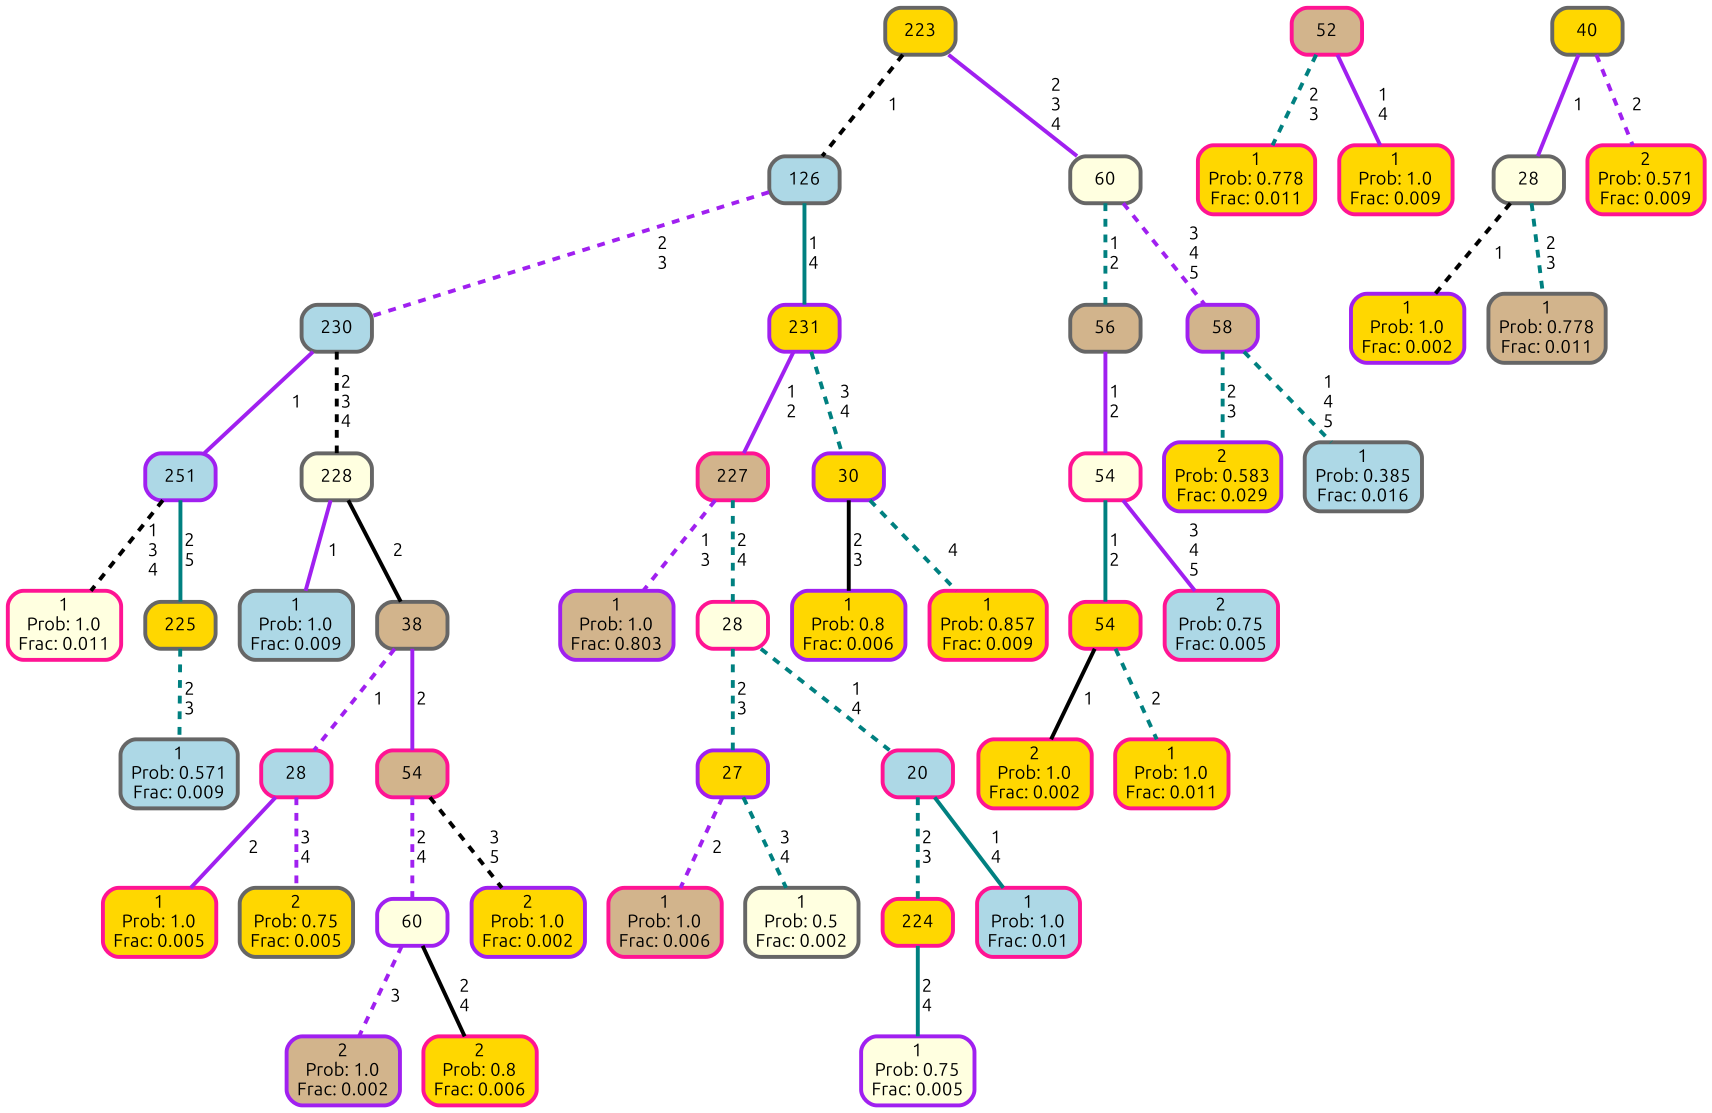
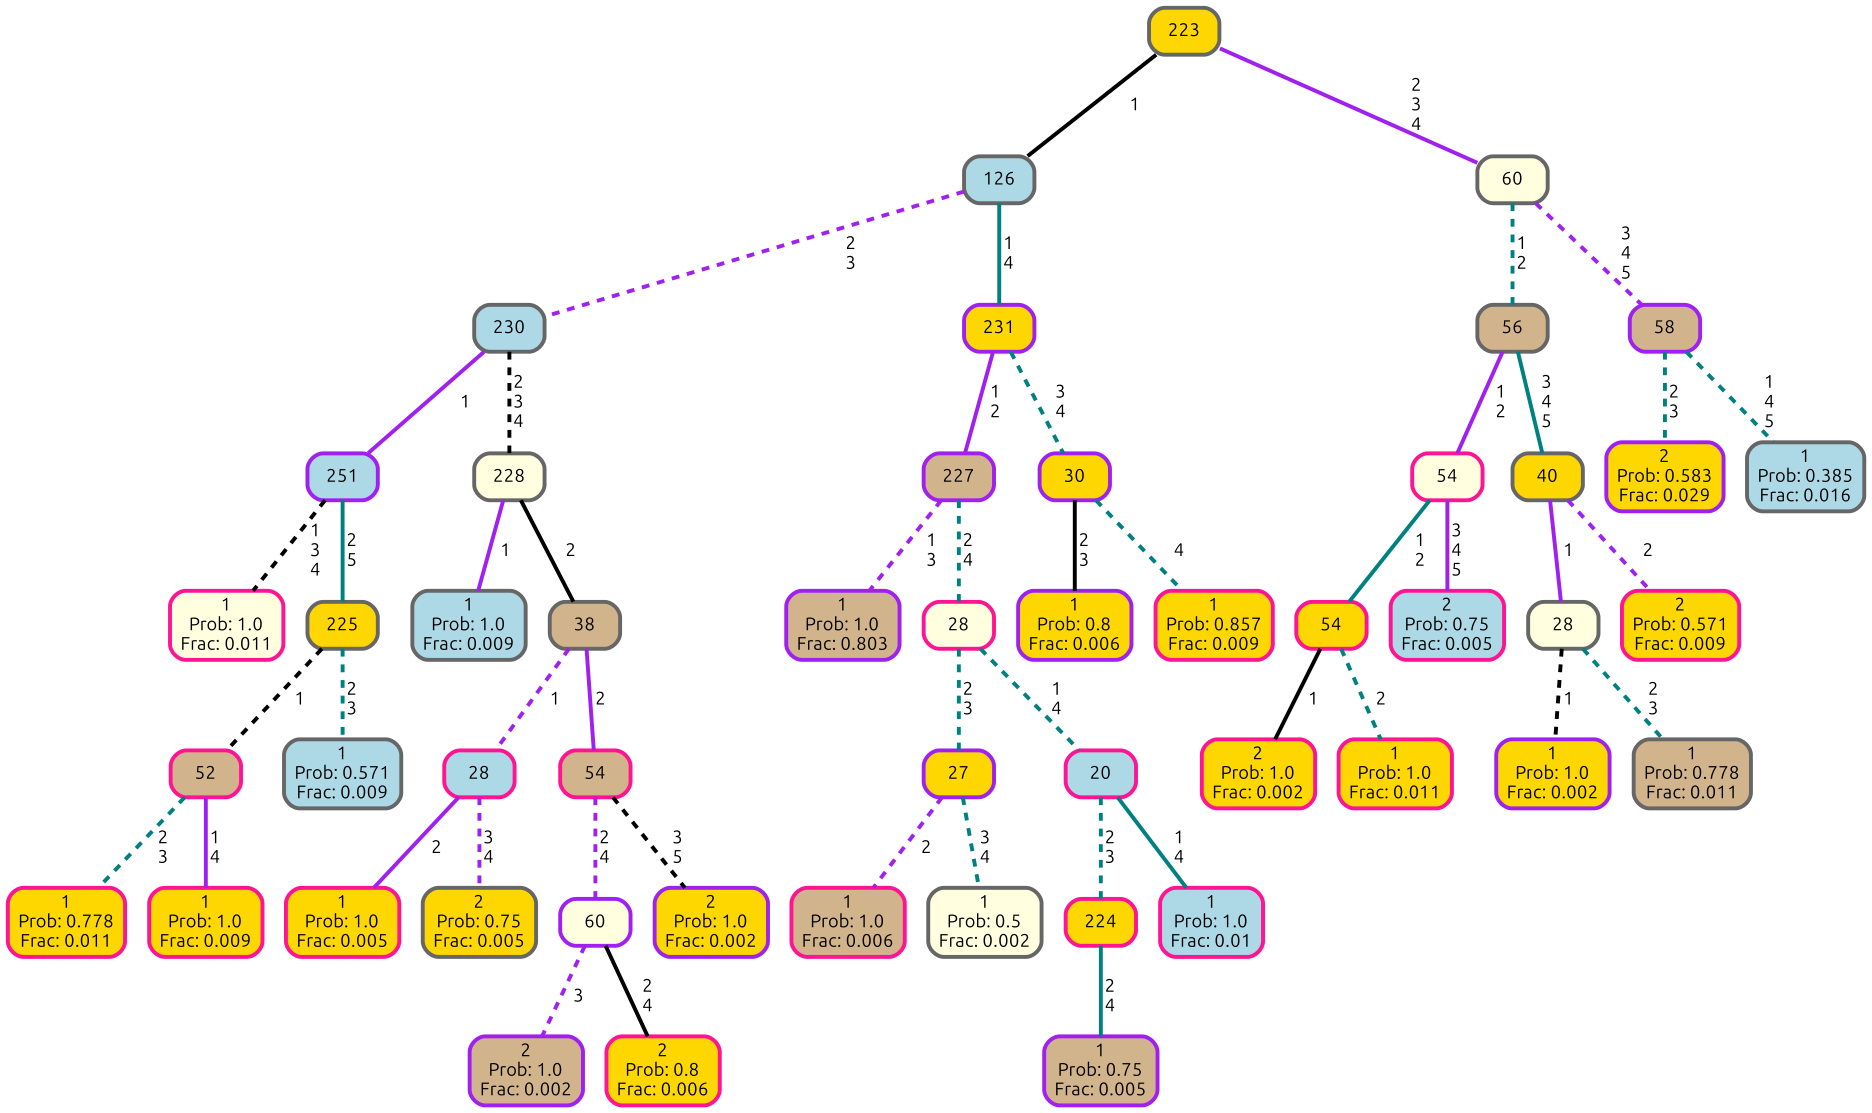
edge "223" -- "126": style dashed -> bold
edge "56" -- "40": added, label "3 4 5"
node "227": color deeppink -> purple
edge "225" -- "52": added, label "1"
node "1 Prob: 0.75 Frac: 0.005": fillcolor lightyellow -> tan
